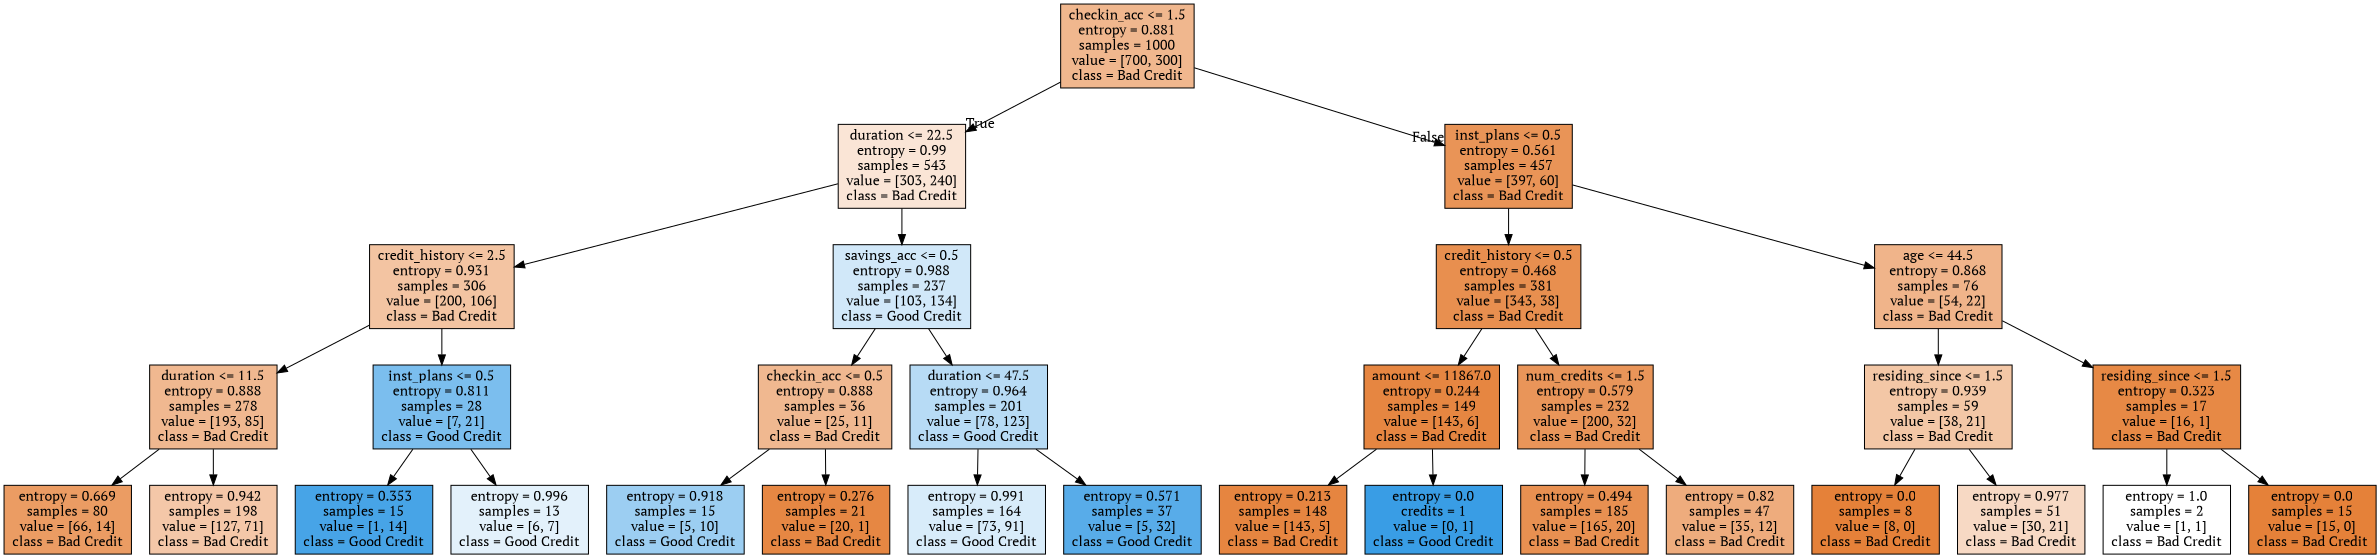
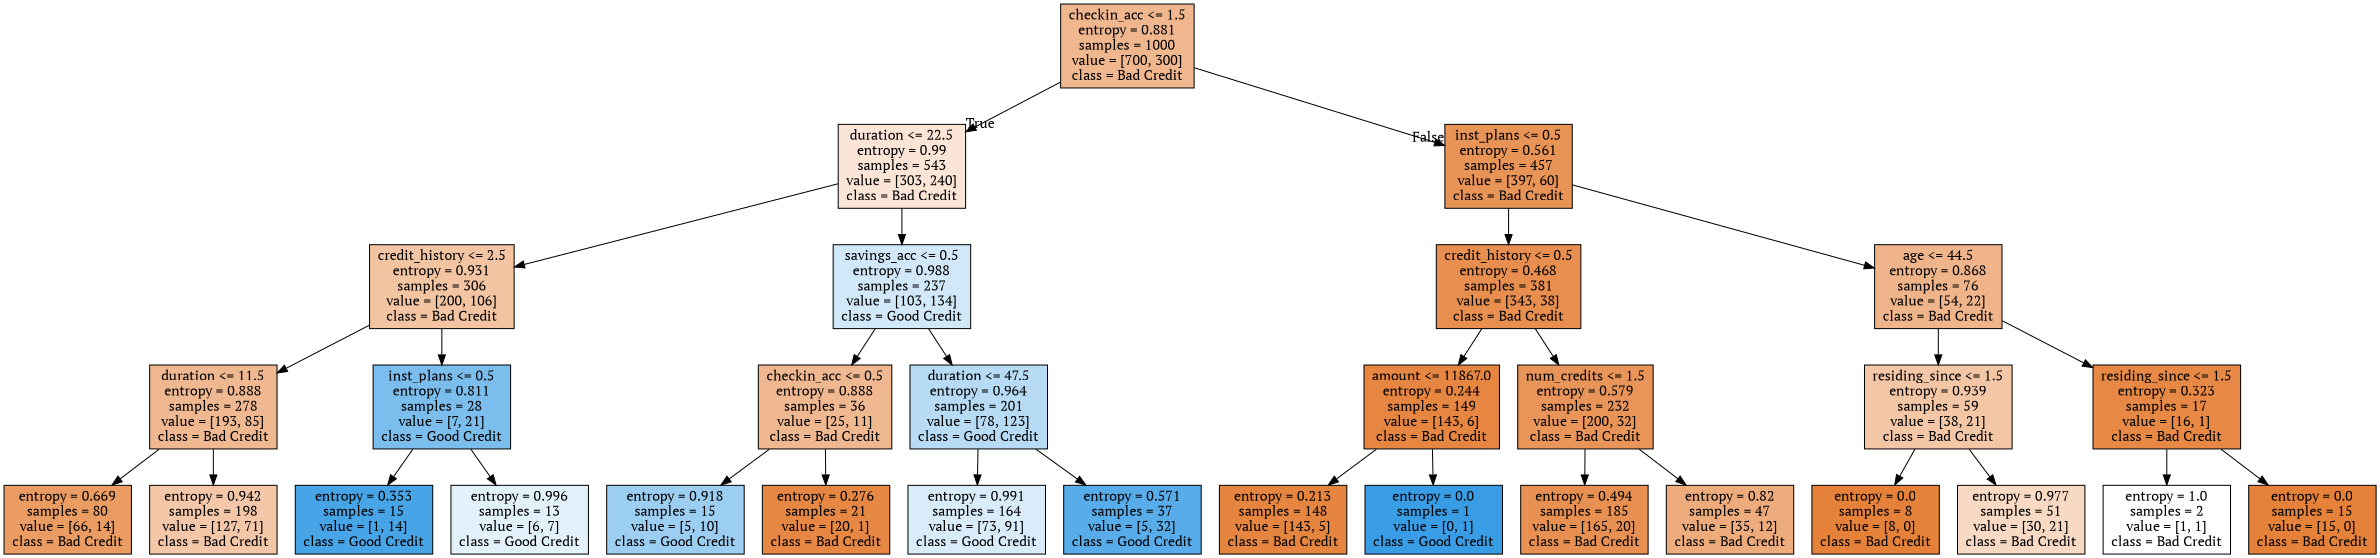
node "entropy = 0.0 credits = 1 value = [0, 1] class = Good Credit": label "entropy = 0.0 credits = 1 value = [0, 1] class = Good Credit" -> "entropy = 0.0 samples = 1 value = [0, 1] class = Good Credit"
